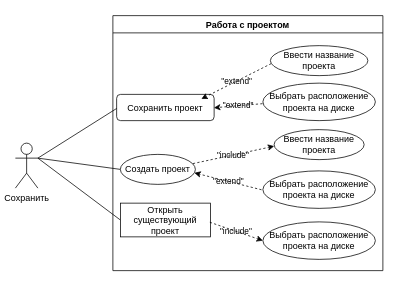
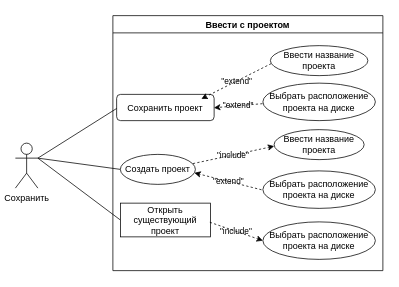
node "Работа с проектом": label "Работа с проектом" -> "Ввести с проектом"
